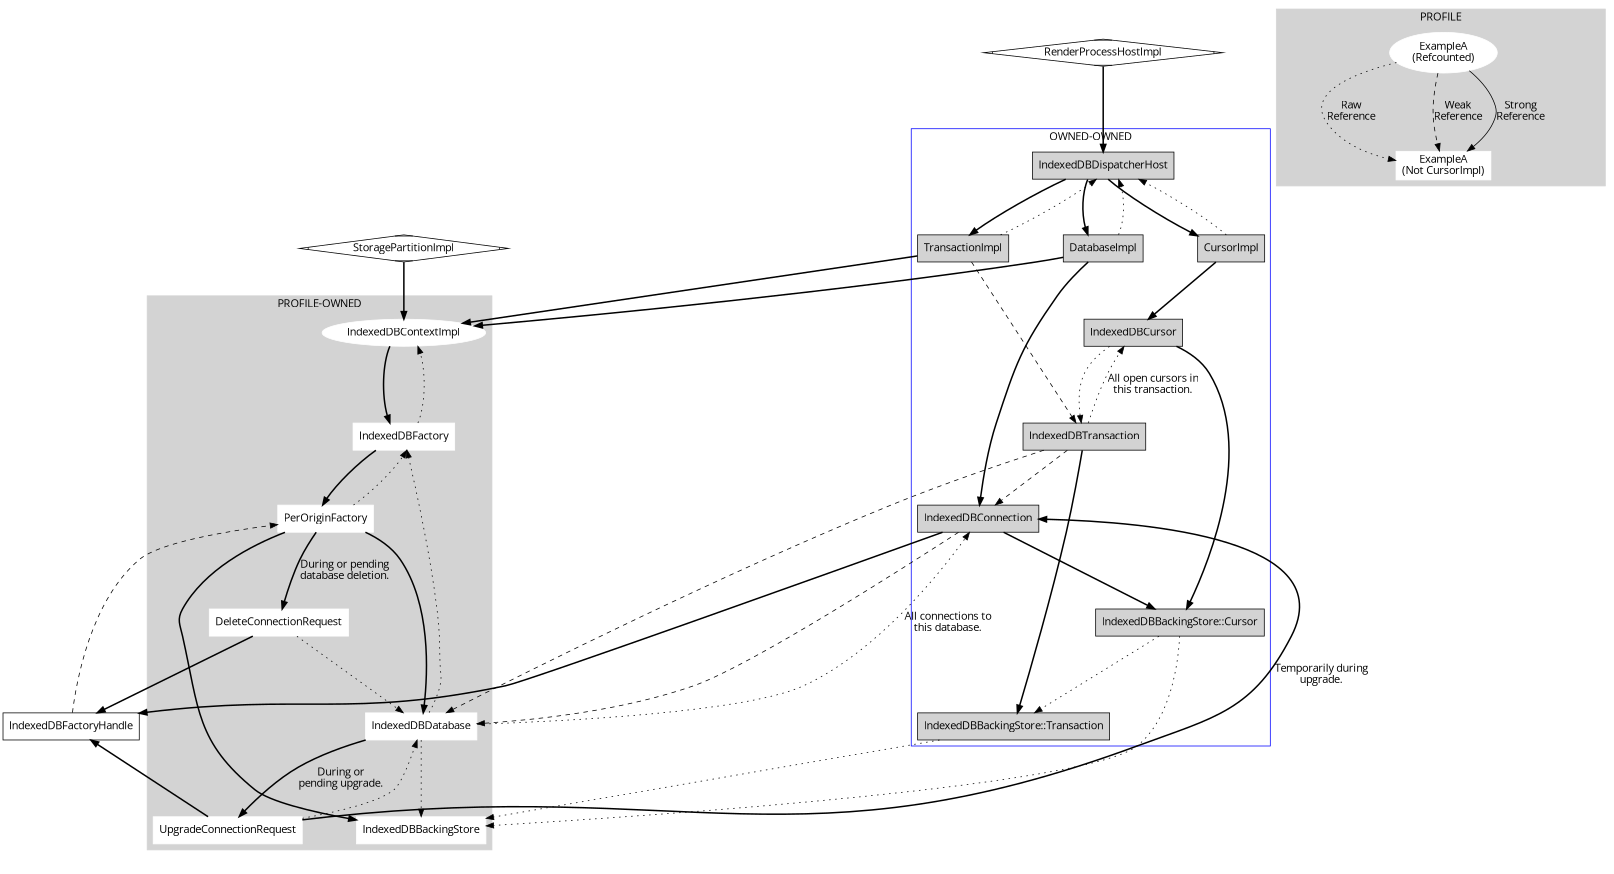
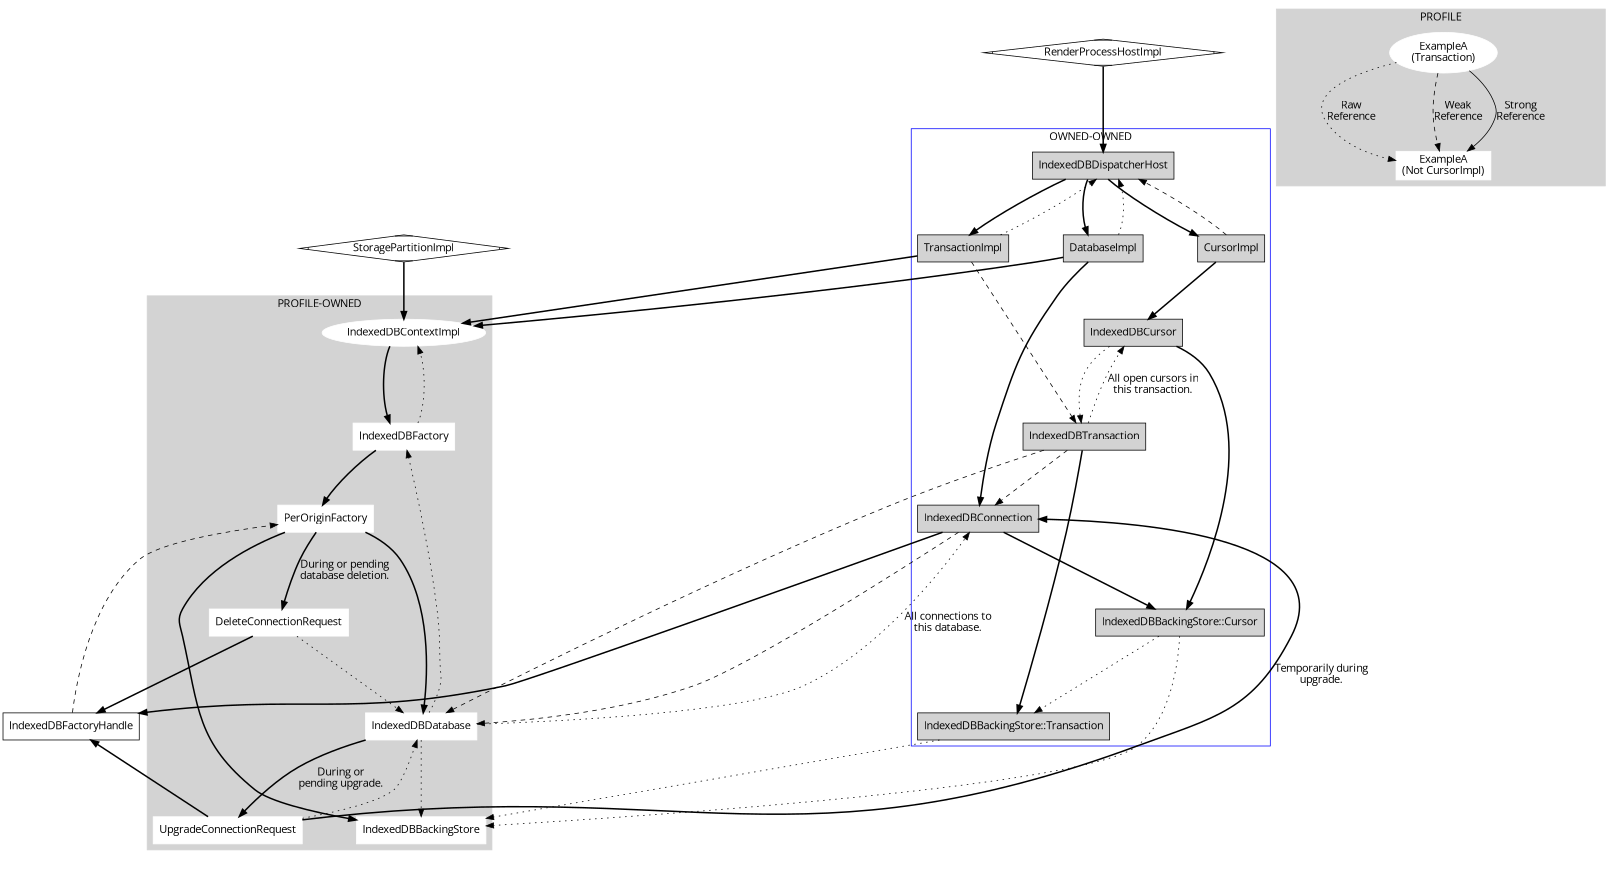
node "ExampleA (Refcounted)": label "ExampleA (Refcounted)" -> "ExampleA (Transaction)"
edge "CursorImpl" -> "IndexedDBDispatcherHost": style dotted -> dashed
edge "PerOriginFactory" -> "IndexedDBFactory": removed
